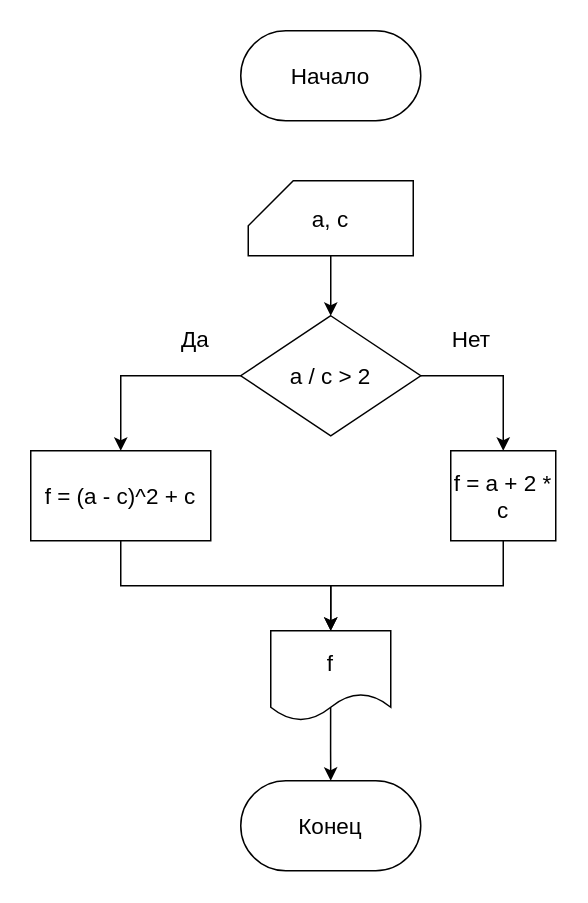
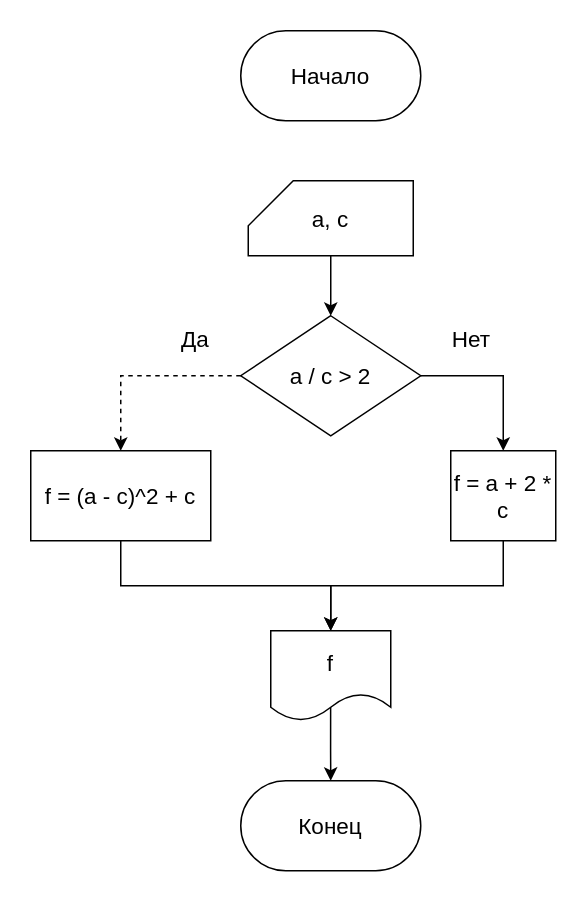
edge "a / c > 2" -> "f = (a - c)^2 + c": style solid -> dashed
